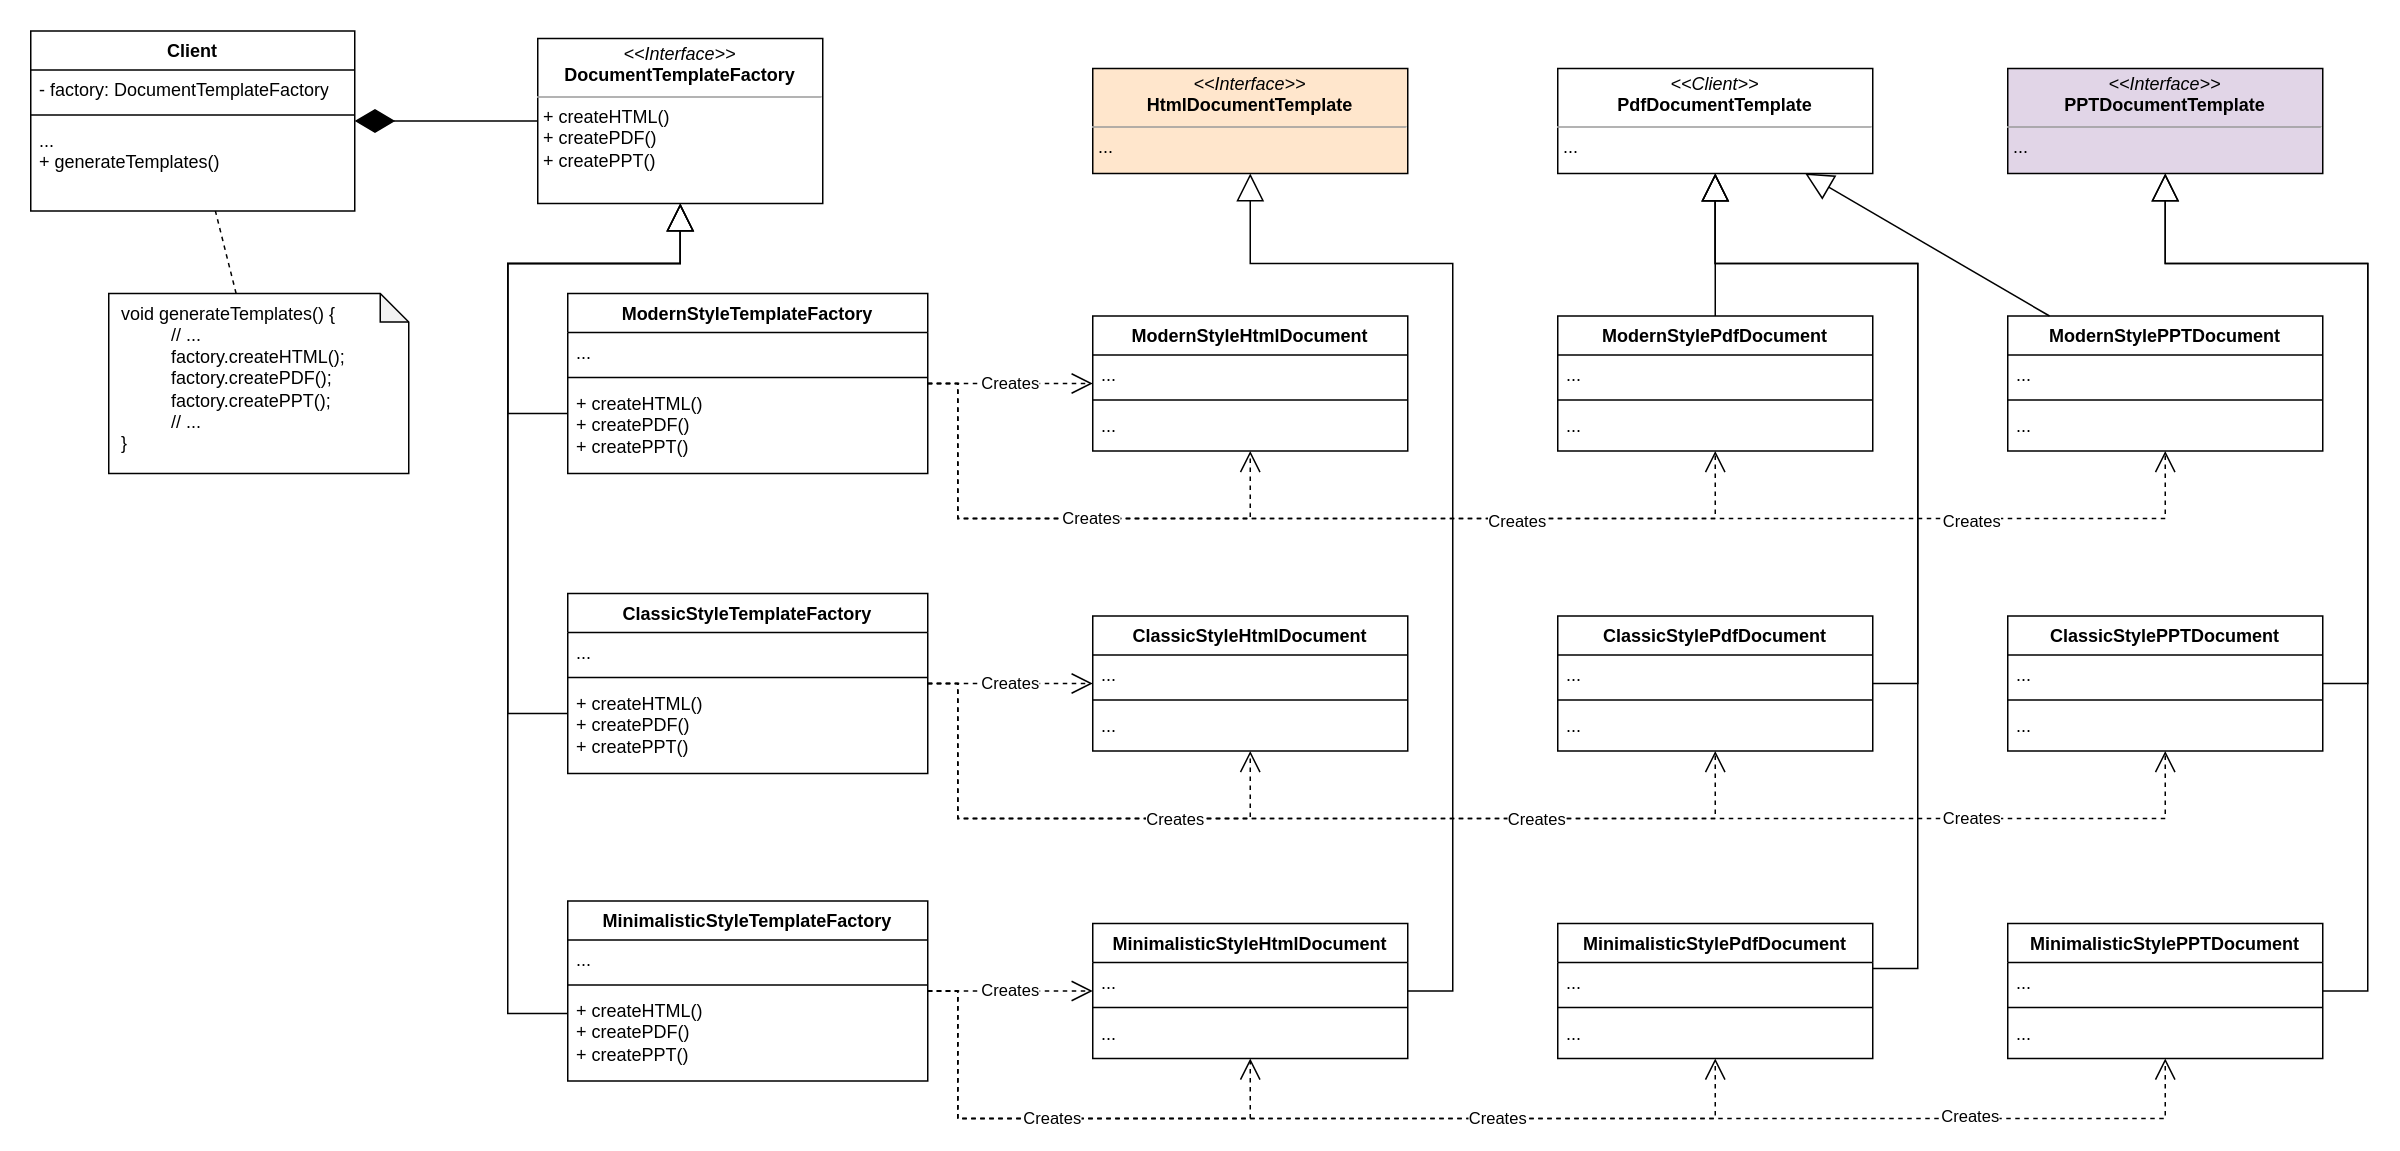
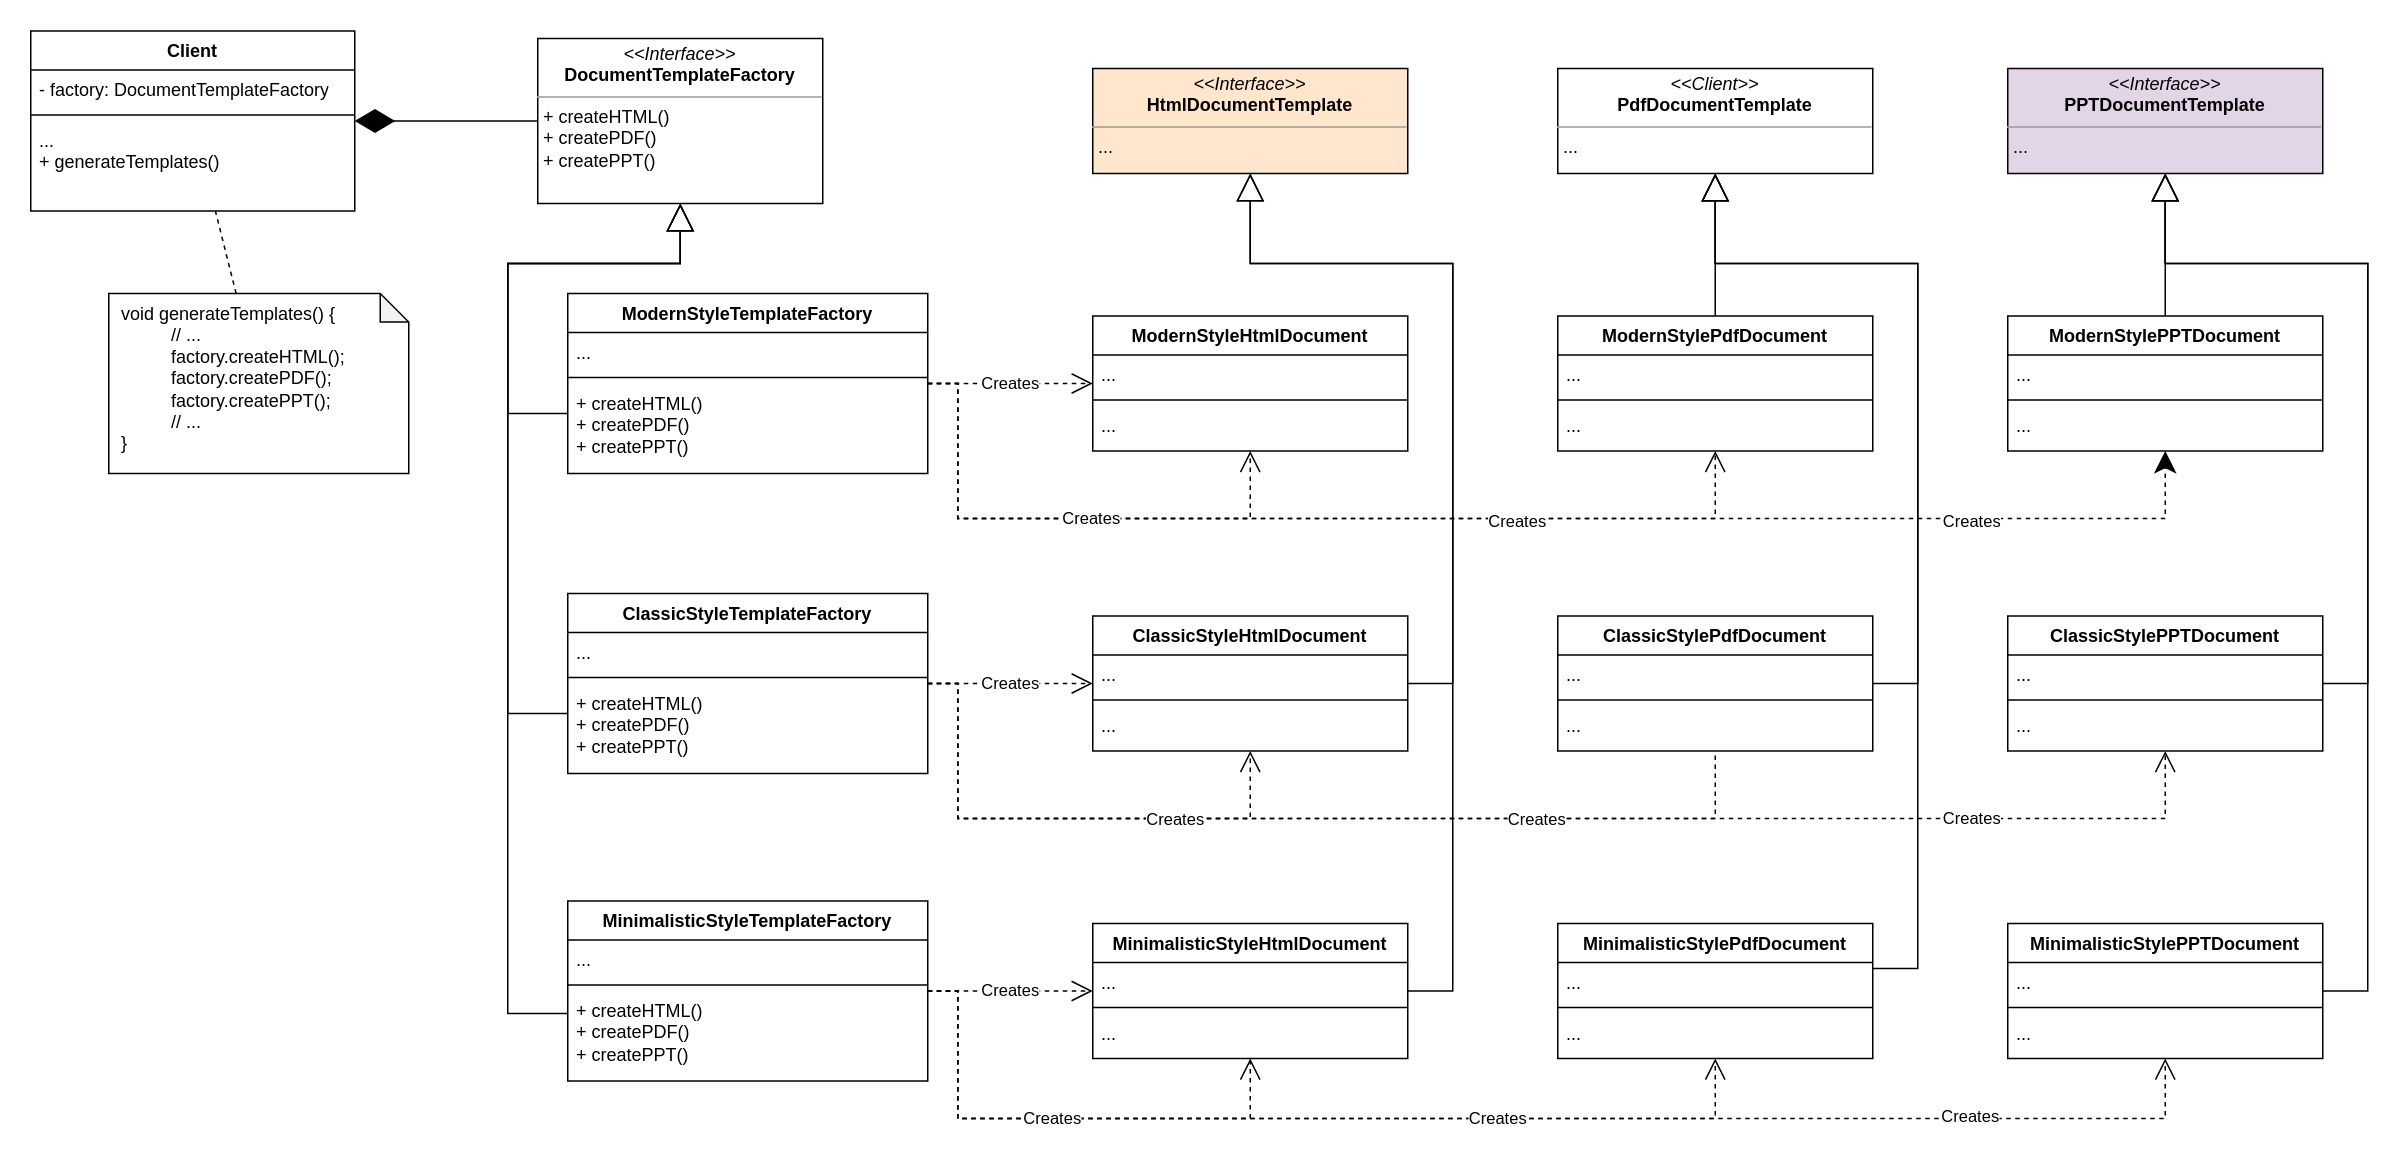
edge "ModernStylePPTDocument" -> "<<Client>> PdfDocumentTemplate ...": now "ModernStylePPTDocument" -> "<<Interface>> PPTDocumentTemplate ..."
edge "ModernStyleTemplateFactory" -> "ModernStylePPTDocument": arrowhead open -> classic
edge "ClassicStyleHtmlDocument" -> "<<Interface>> HtmlDocumentTemplate ...": added
edge "ClassicStyleTemplateFactory" -> "ClassicStylePdfDocument": arrowhead open -> none
